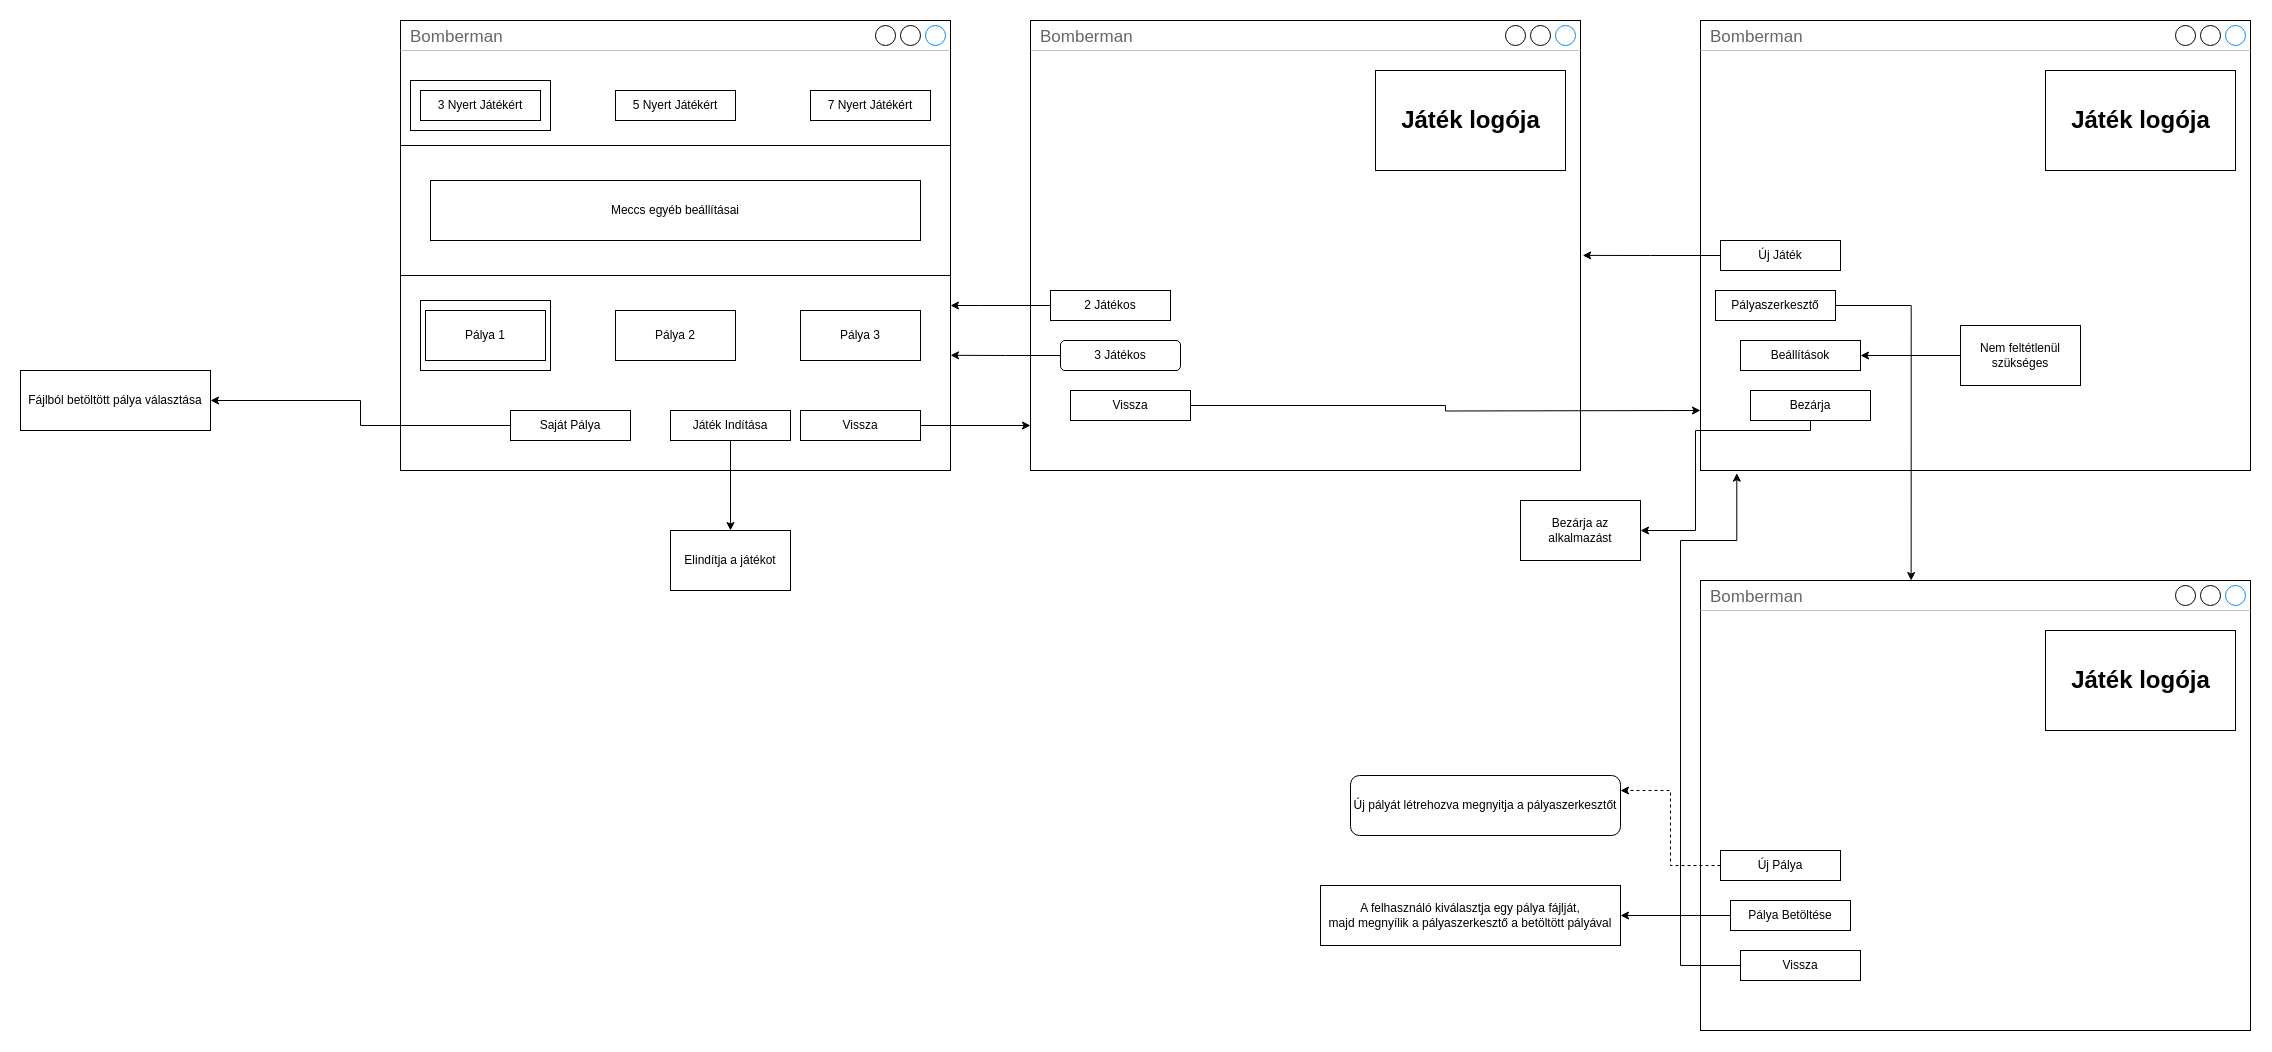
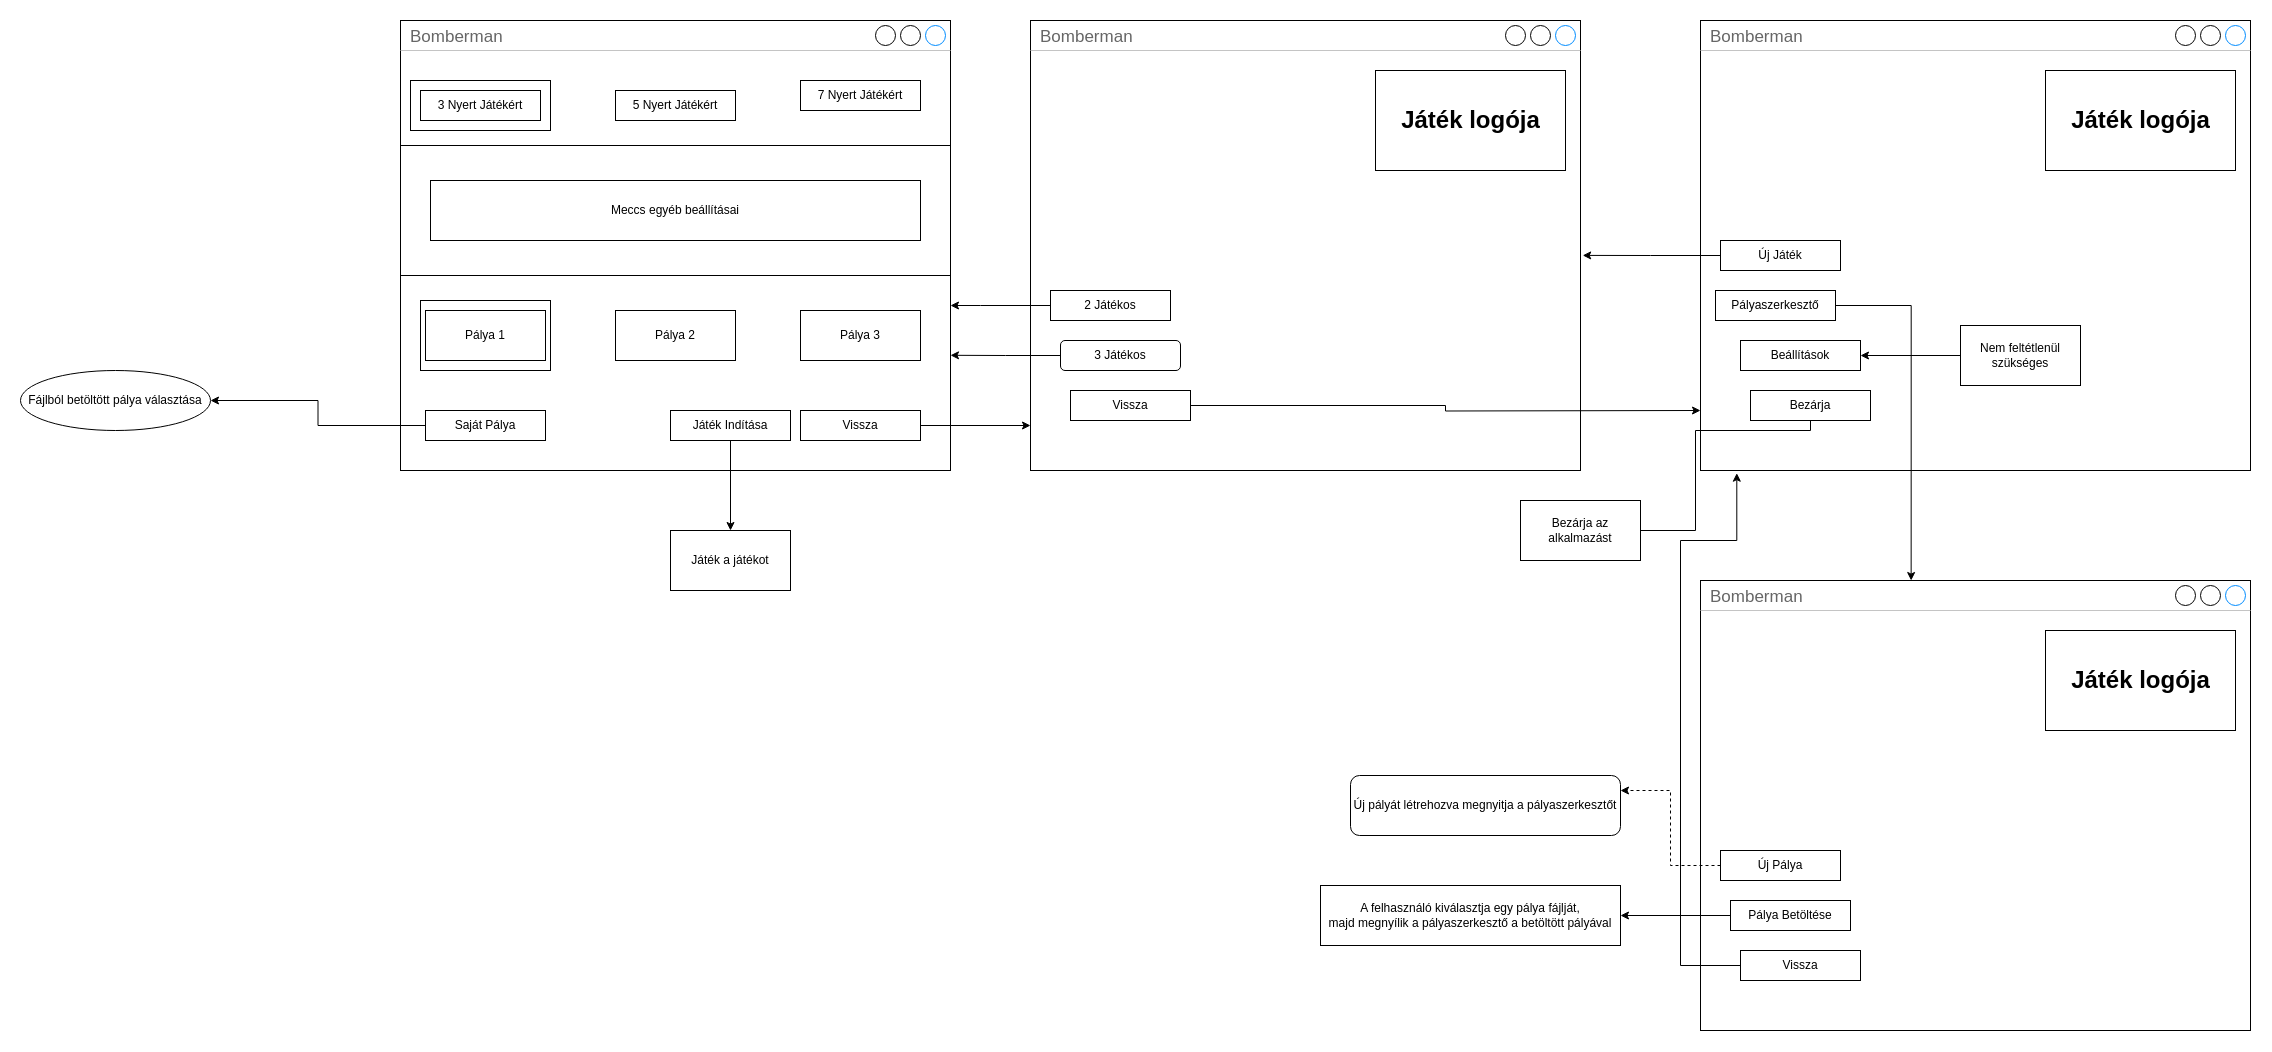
node "7 Nyert Játékért": moved (871, 106) -> (861, 96)
node "Fájlból betöltött pálya választása": shape rectangle -> ellipse
node "Saját Pálya": moved (571, 426) -> (486, 426)
edge "Bezárja" -> "Bezárja az alkalmazást": arrowhead classic -> none
node "Elindítja a játékot": label "Elindítja a játékot" -> "Játék a játékot"
